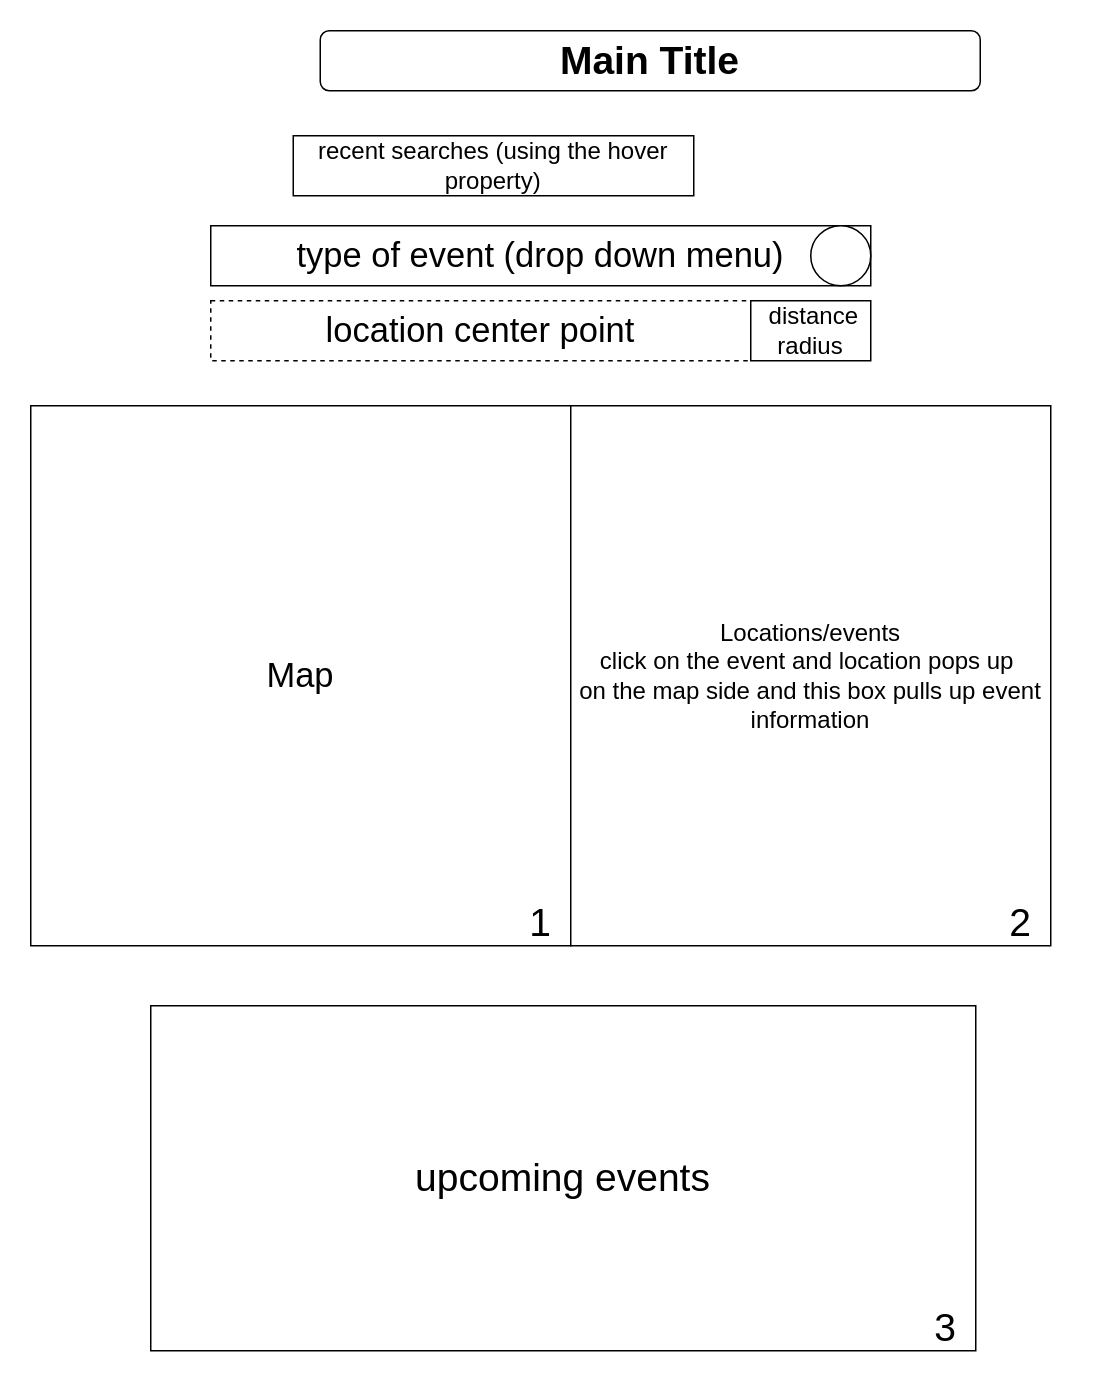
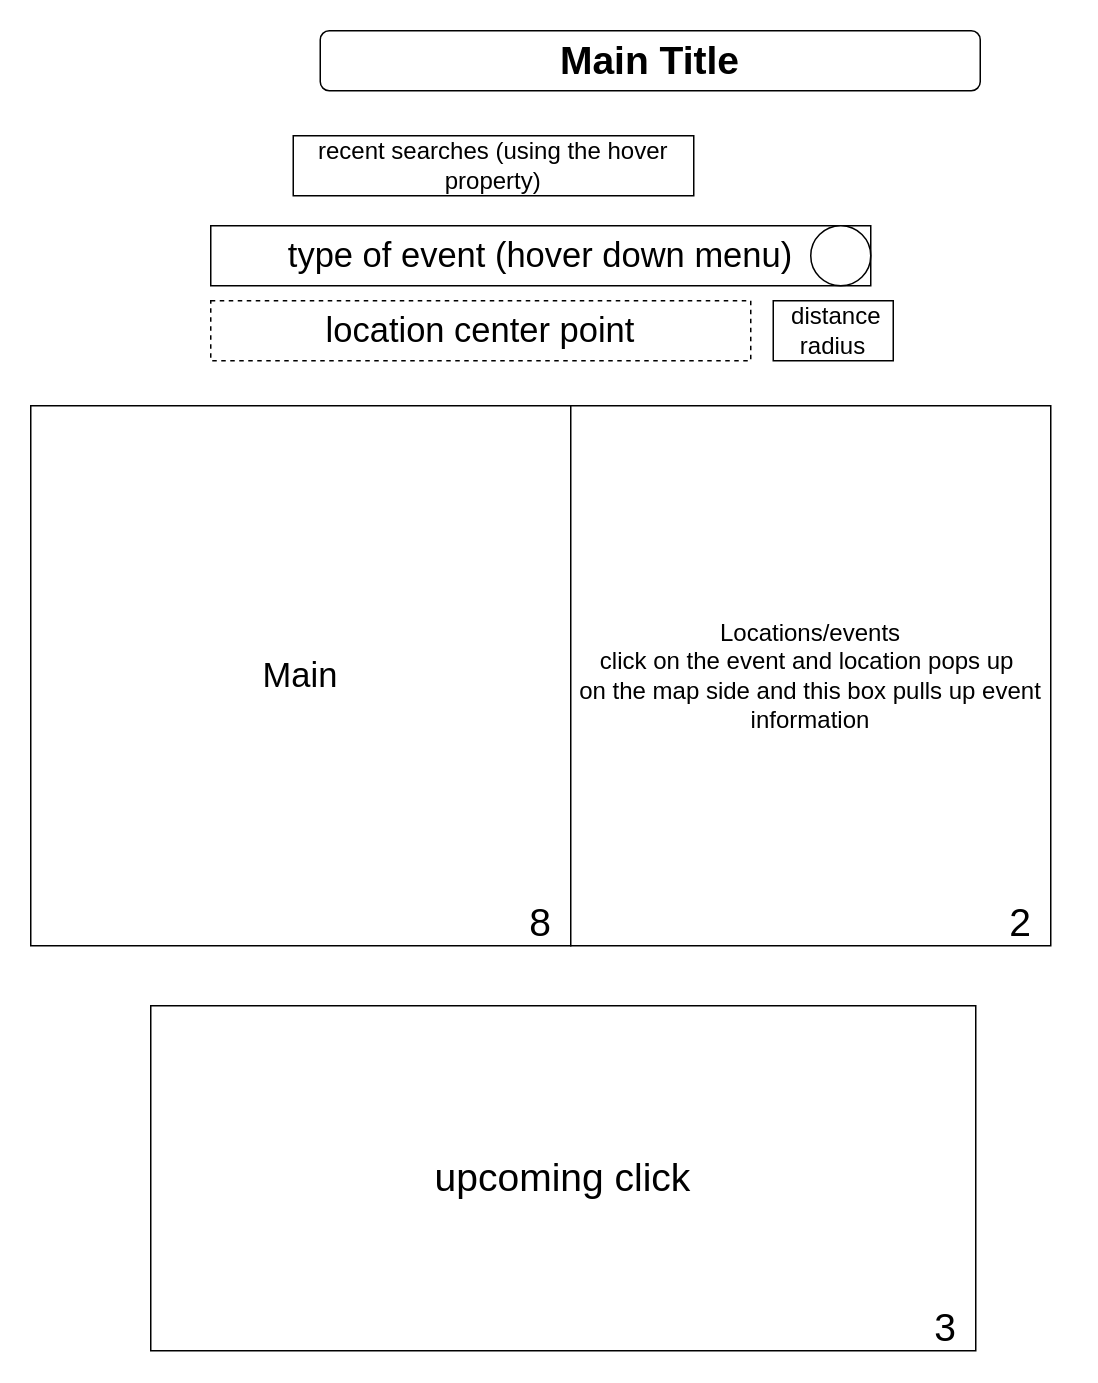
node "type of event (drop down menu)": label "type of event (drop down menu)" -> "type of event (hover down menu)"
node "distance radius": moved (811, 331) -> (833, 331)
node "Map": label "Map" -> "Main"
node "1": label "1" -> "8"
node "upcoming events": label "upcoming events" -> "upcoming click"
